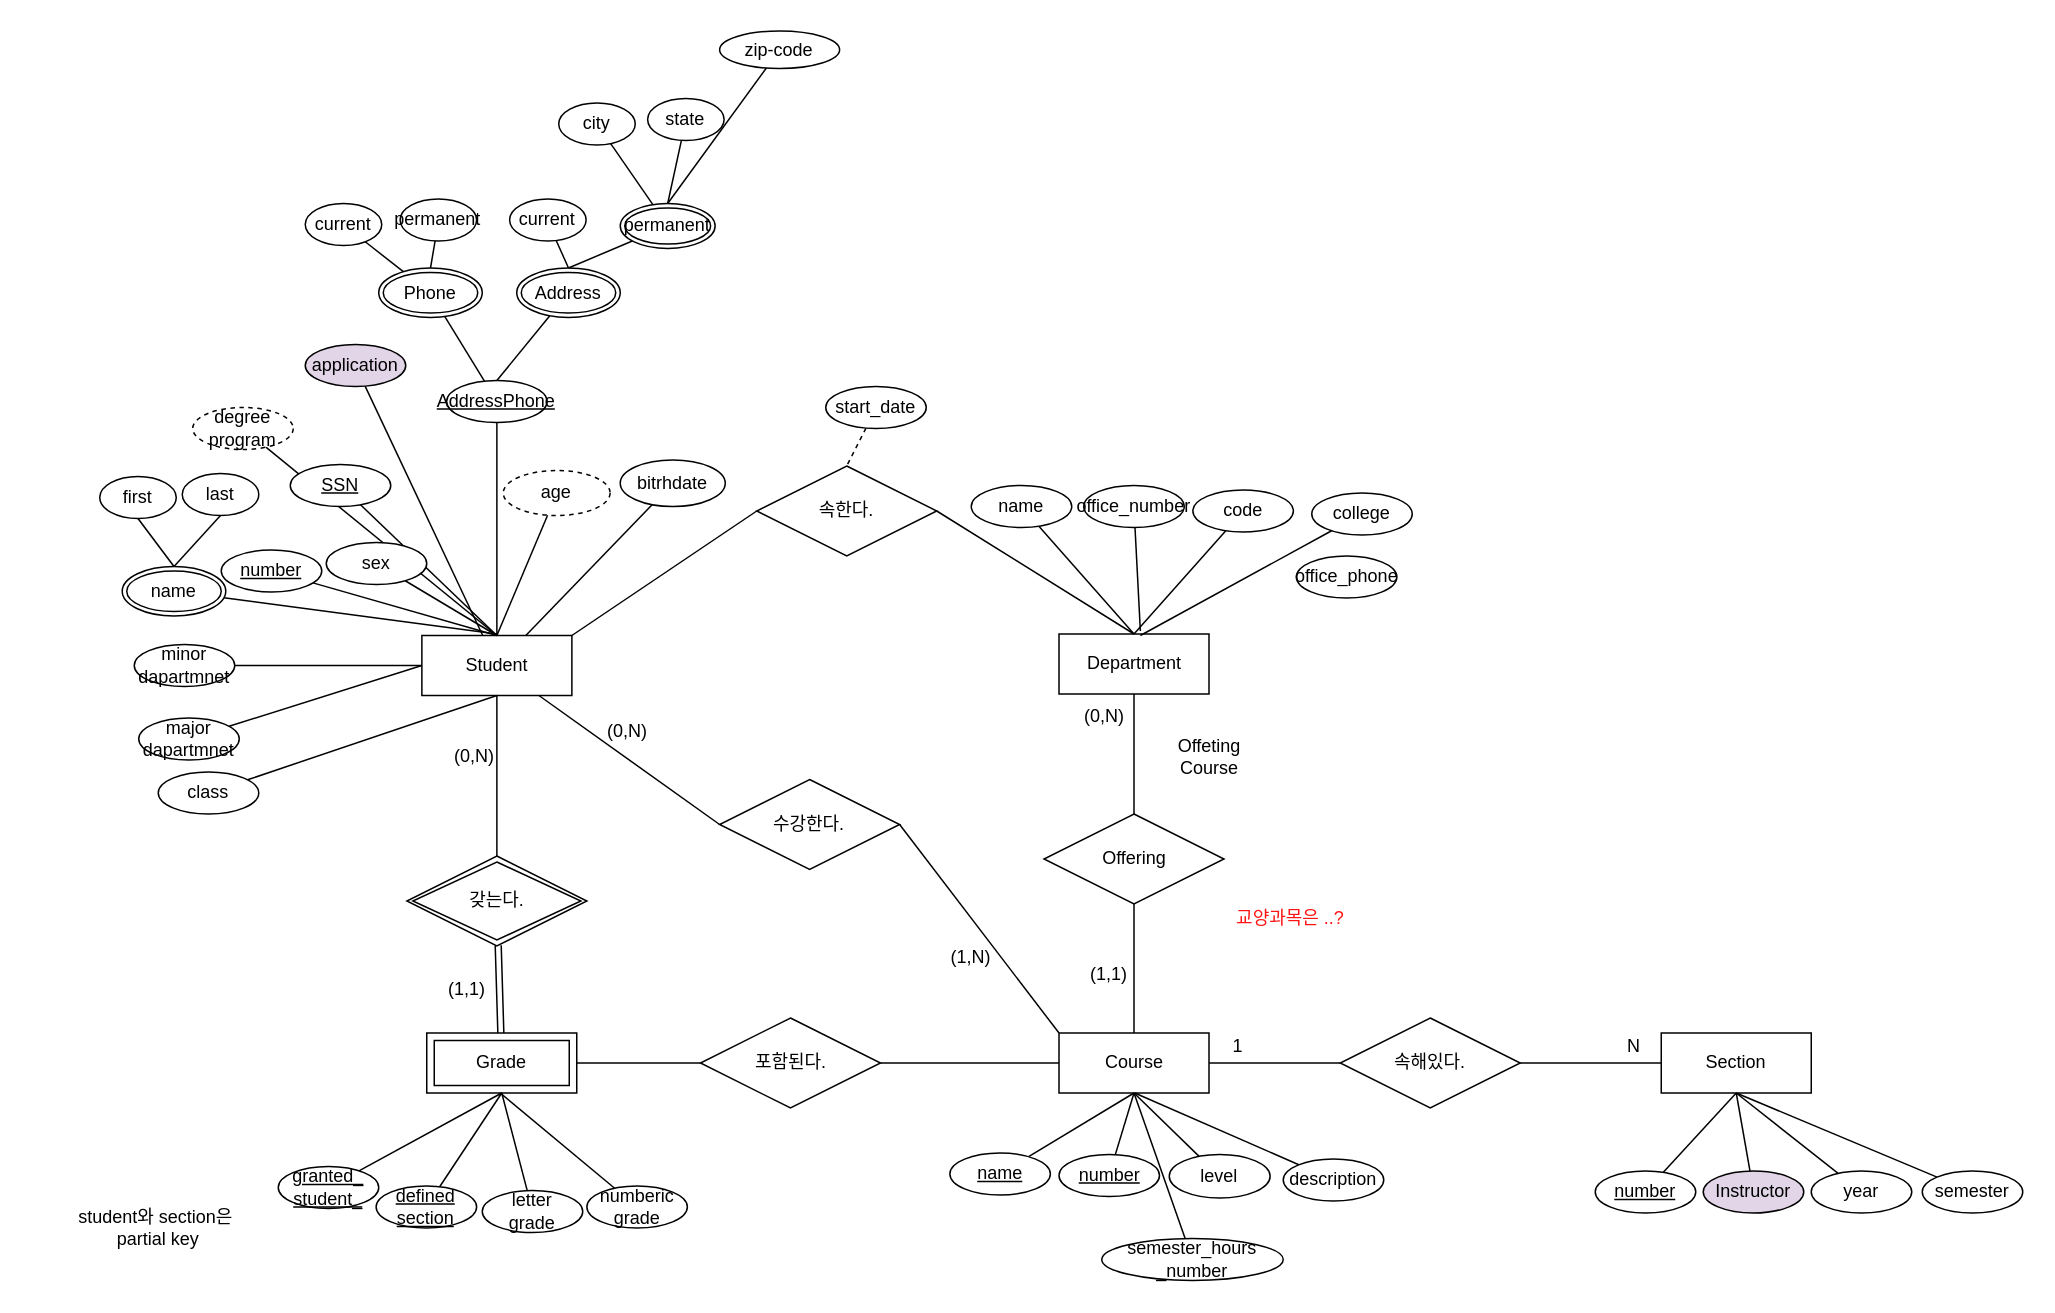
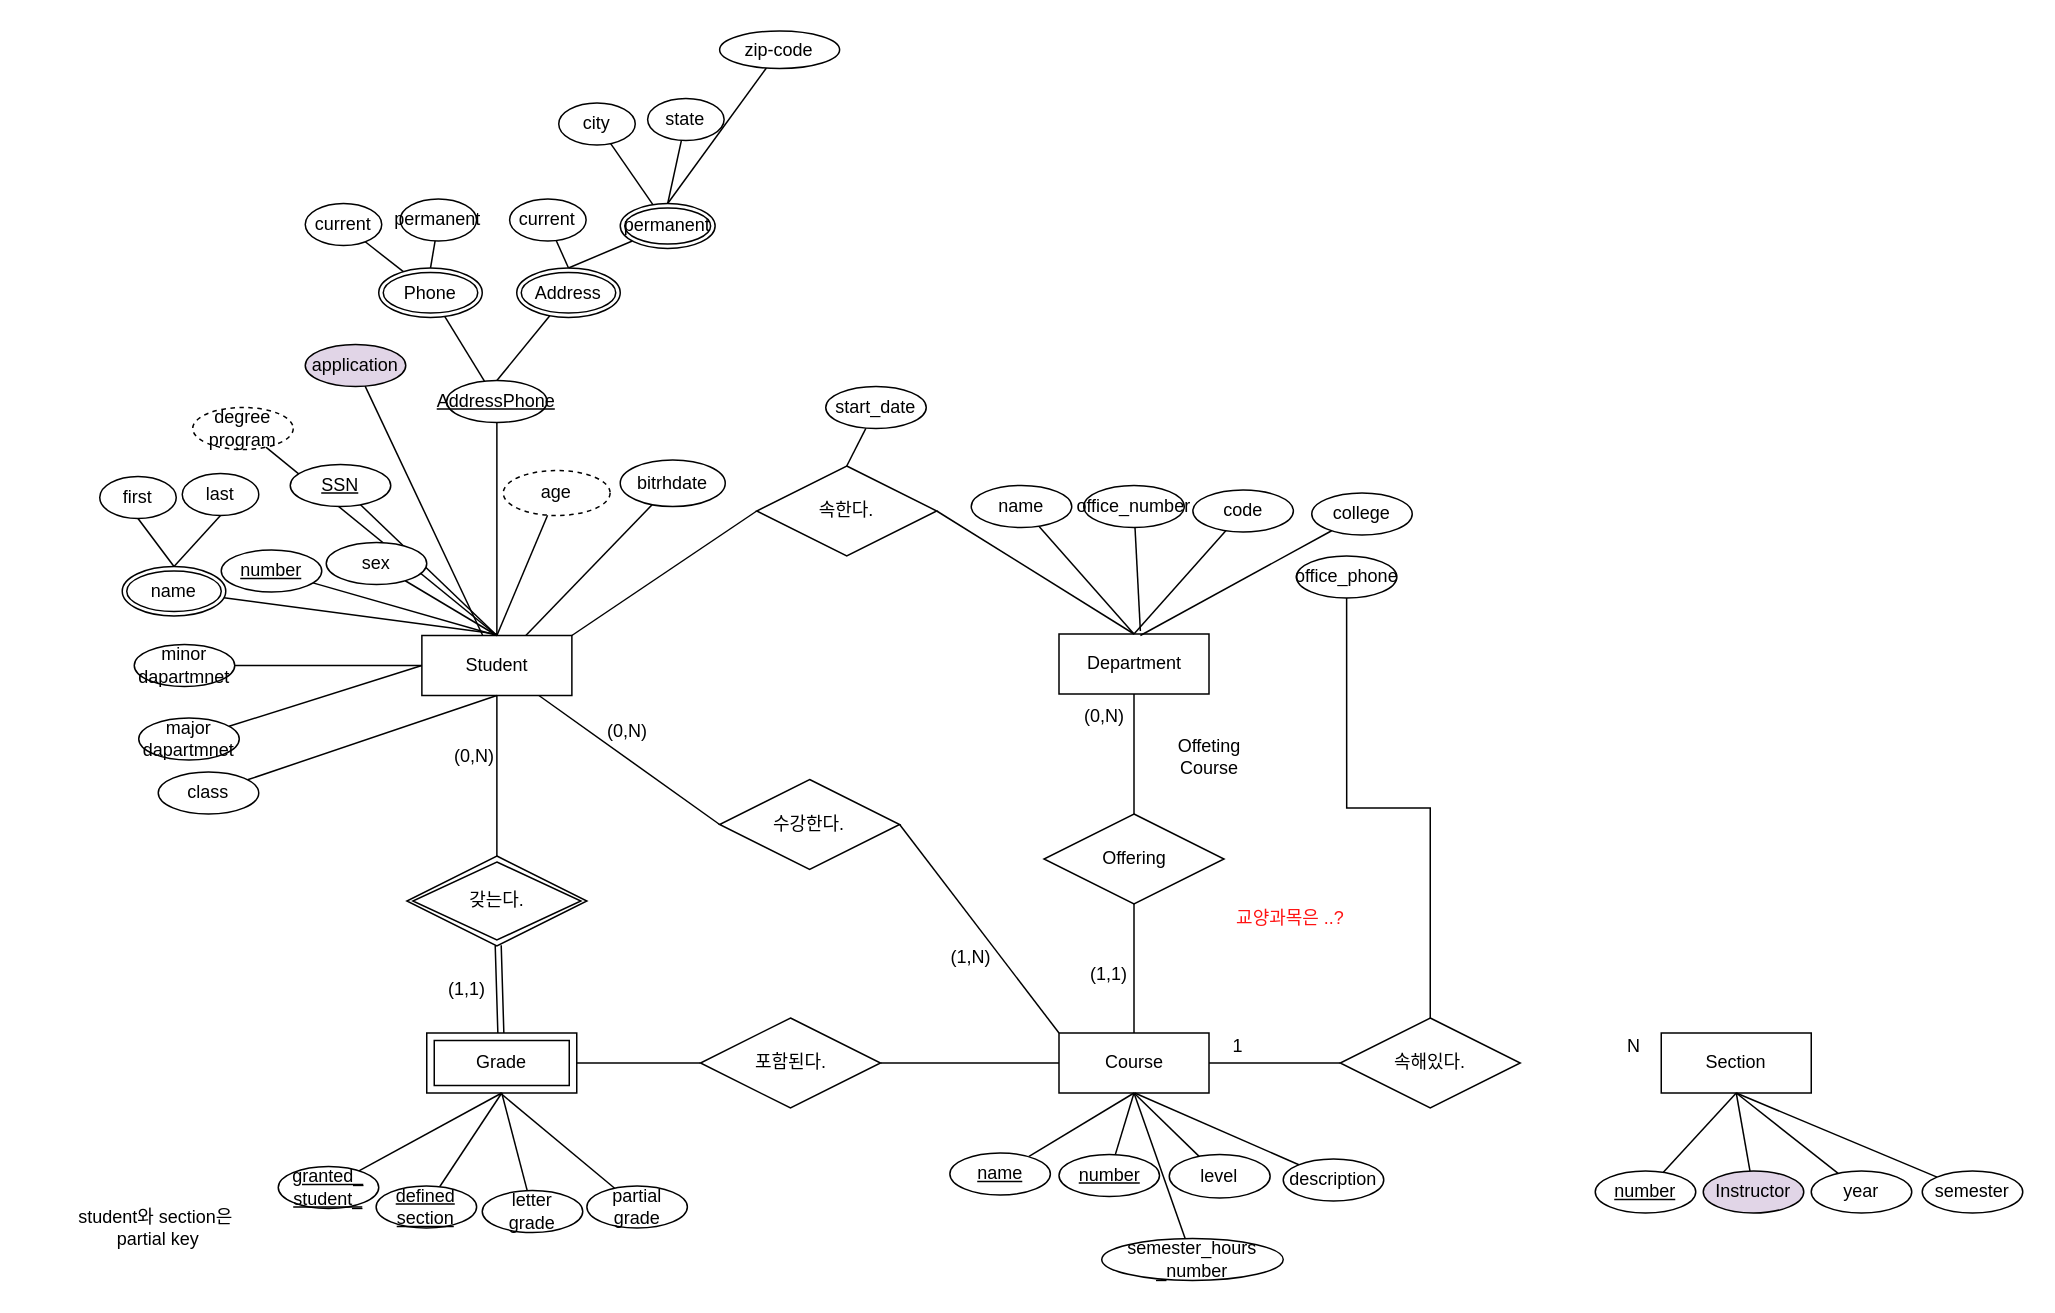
edge "start_date" -- "속한다.": style dashed -> solid
edge "속해있다." -- "Section": now "속해있다." -- "office_phone"
node "numberic grade": label "numberic grade" -> "partial grade"
